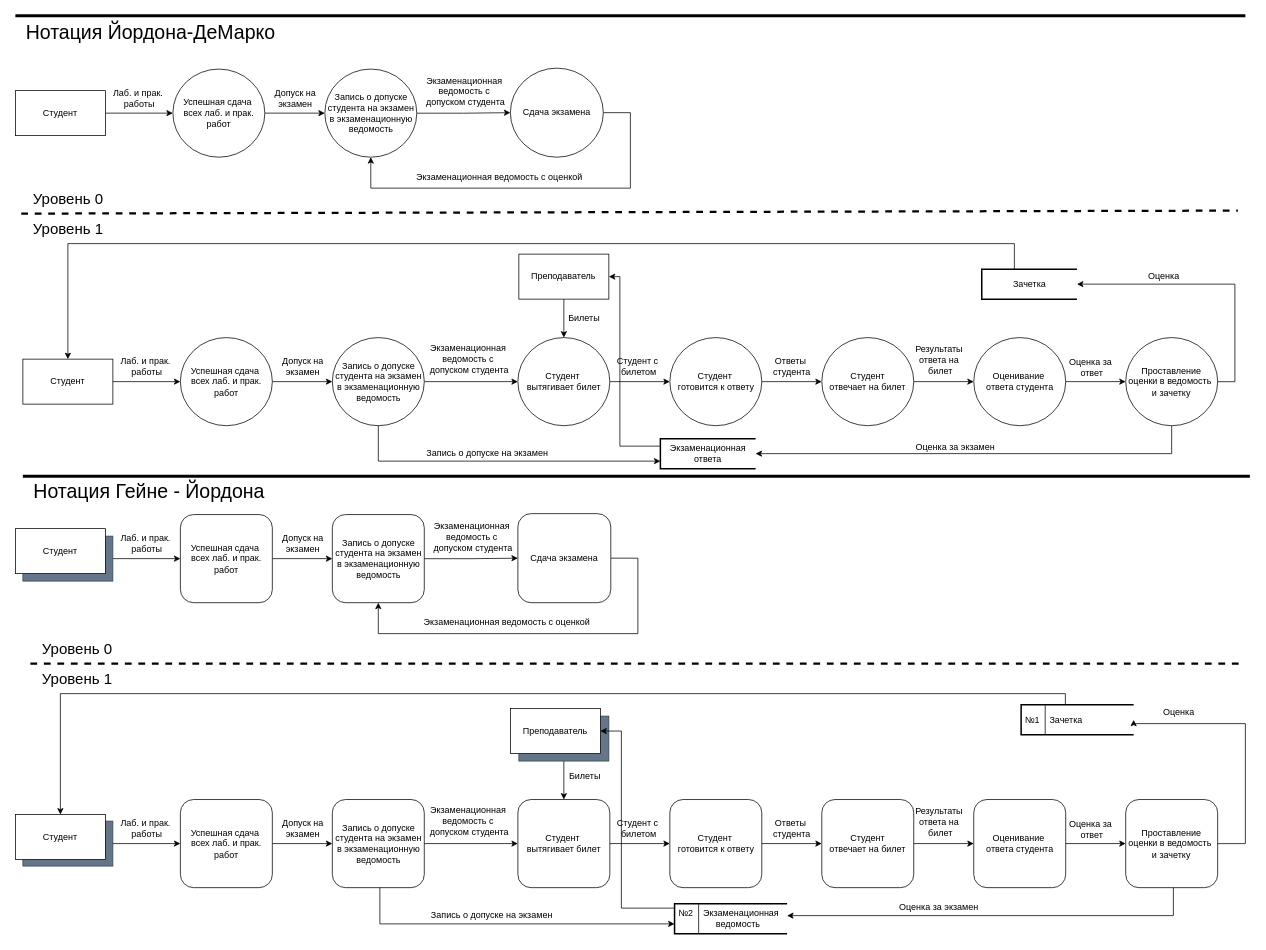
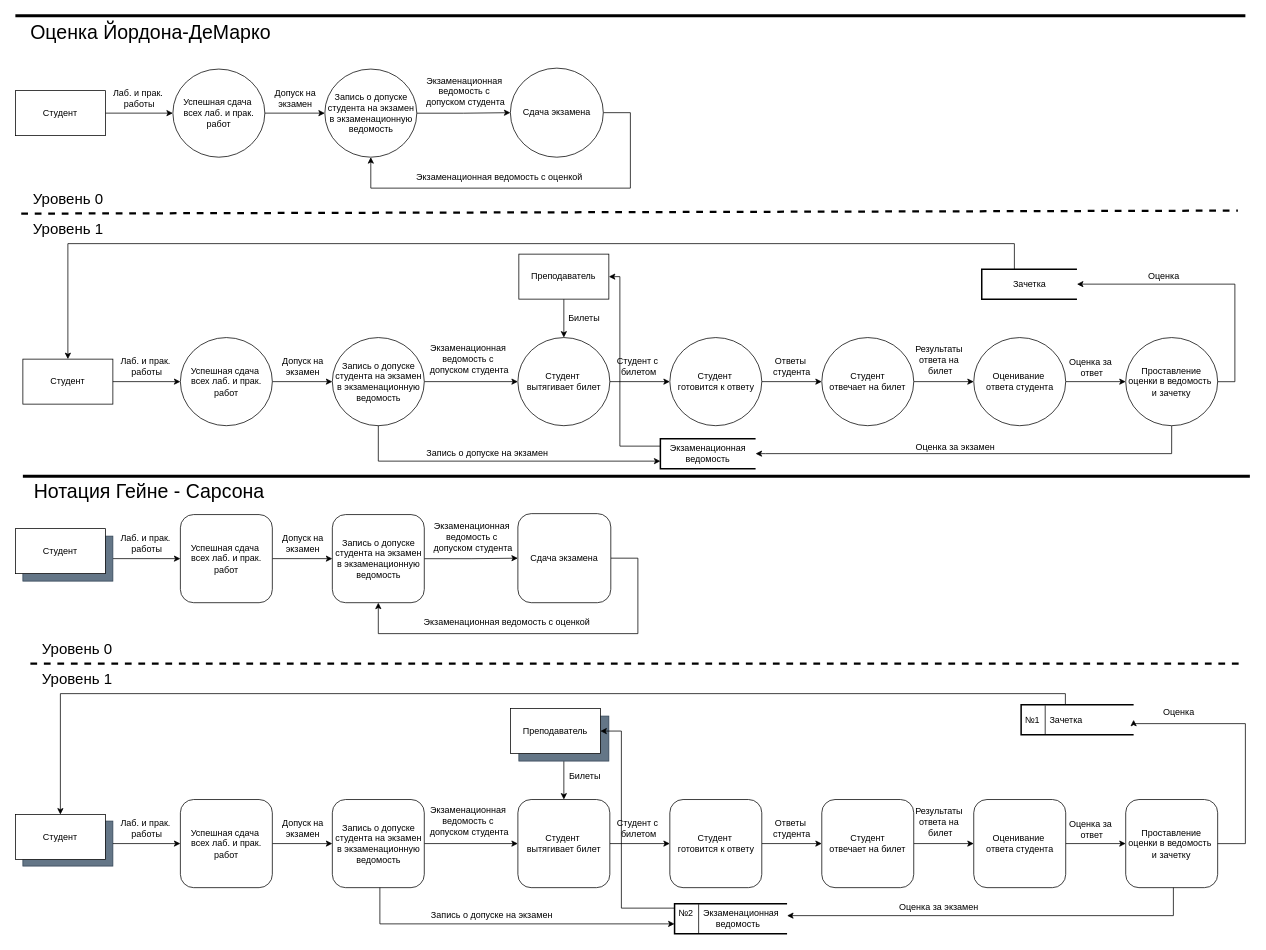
node "Нотация Йордона-ДеМарко": label "Нотация Йордона-ДеМарко" -> "Оценка Йордона-ДеМарко"
node "Экзаменационная ответа": label "Экзаменационная ответа" -> "Экзаменационная ведомость"
node "Нотация Гейне - Йордона": label "Нотация Гейне - Йордона" -> "Нотация Гейне - Сарсона"
